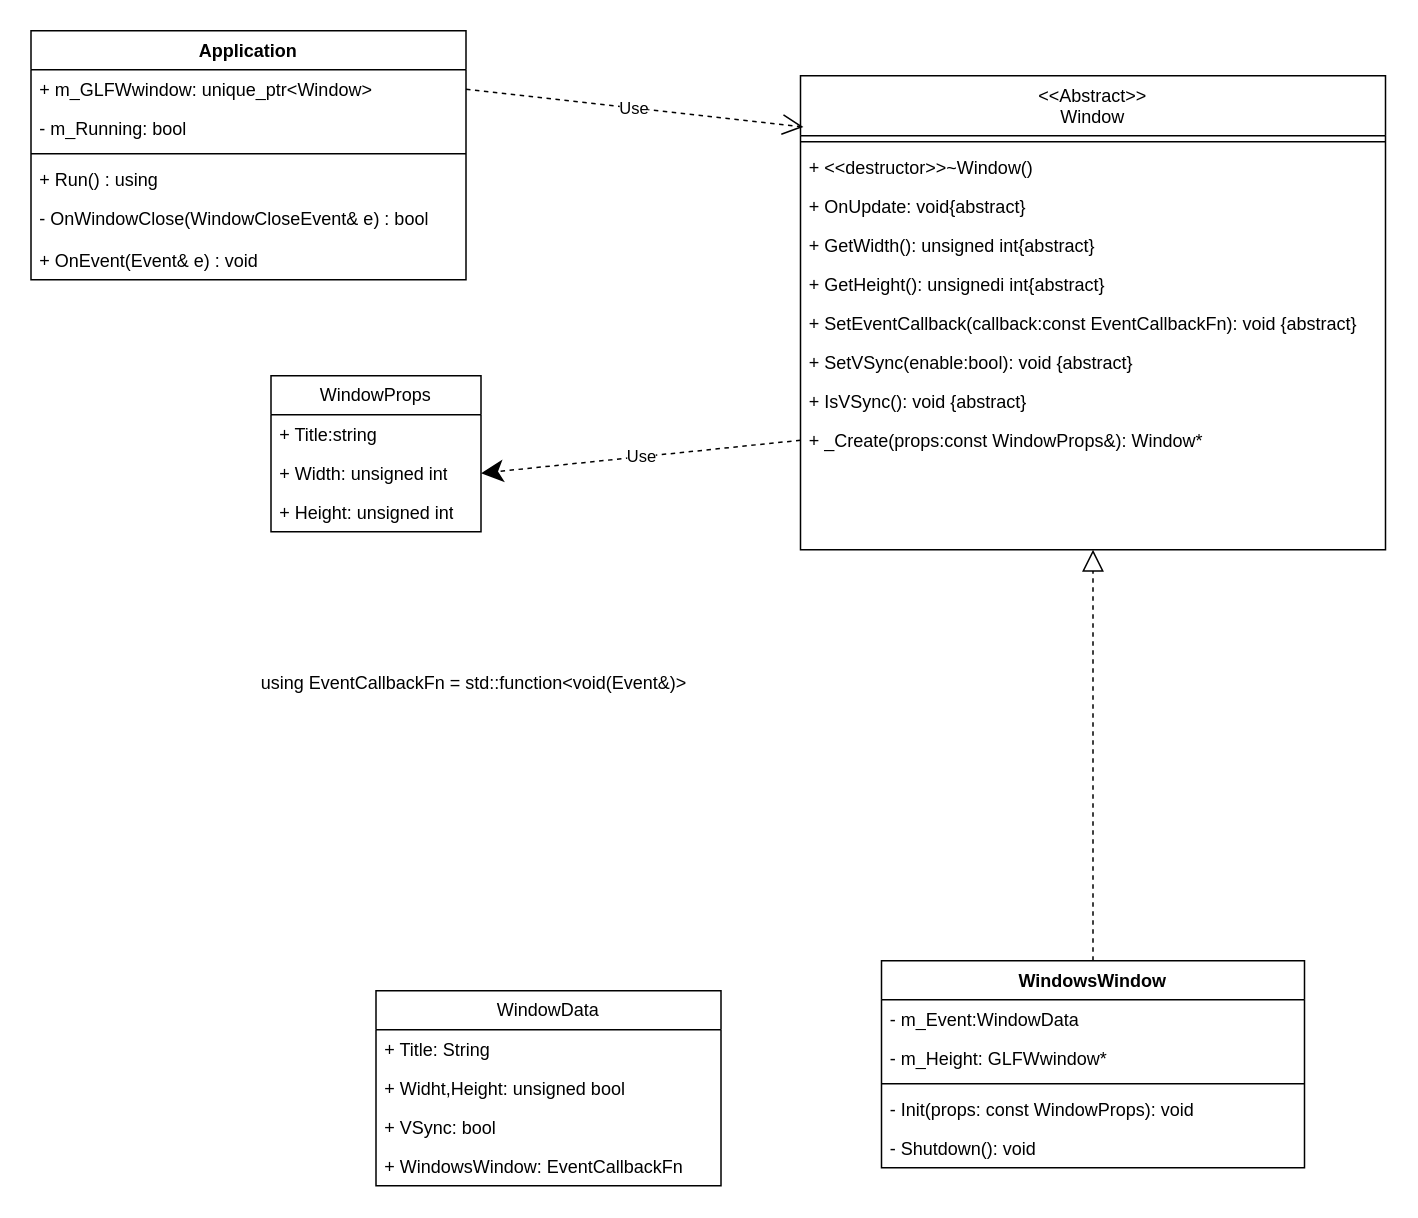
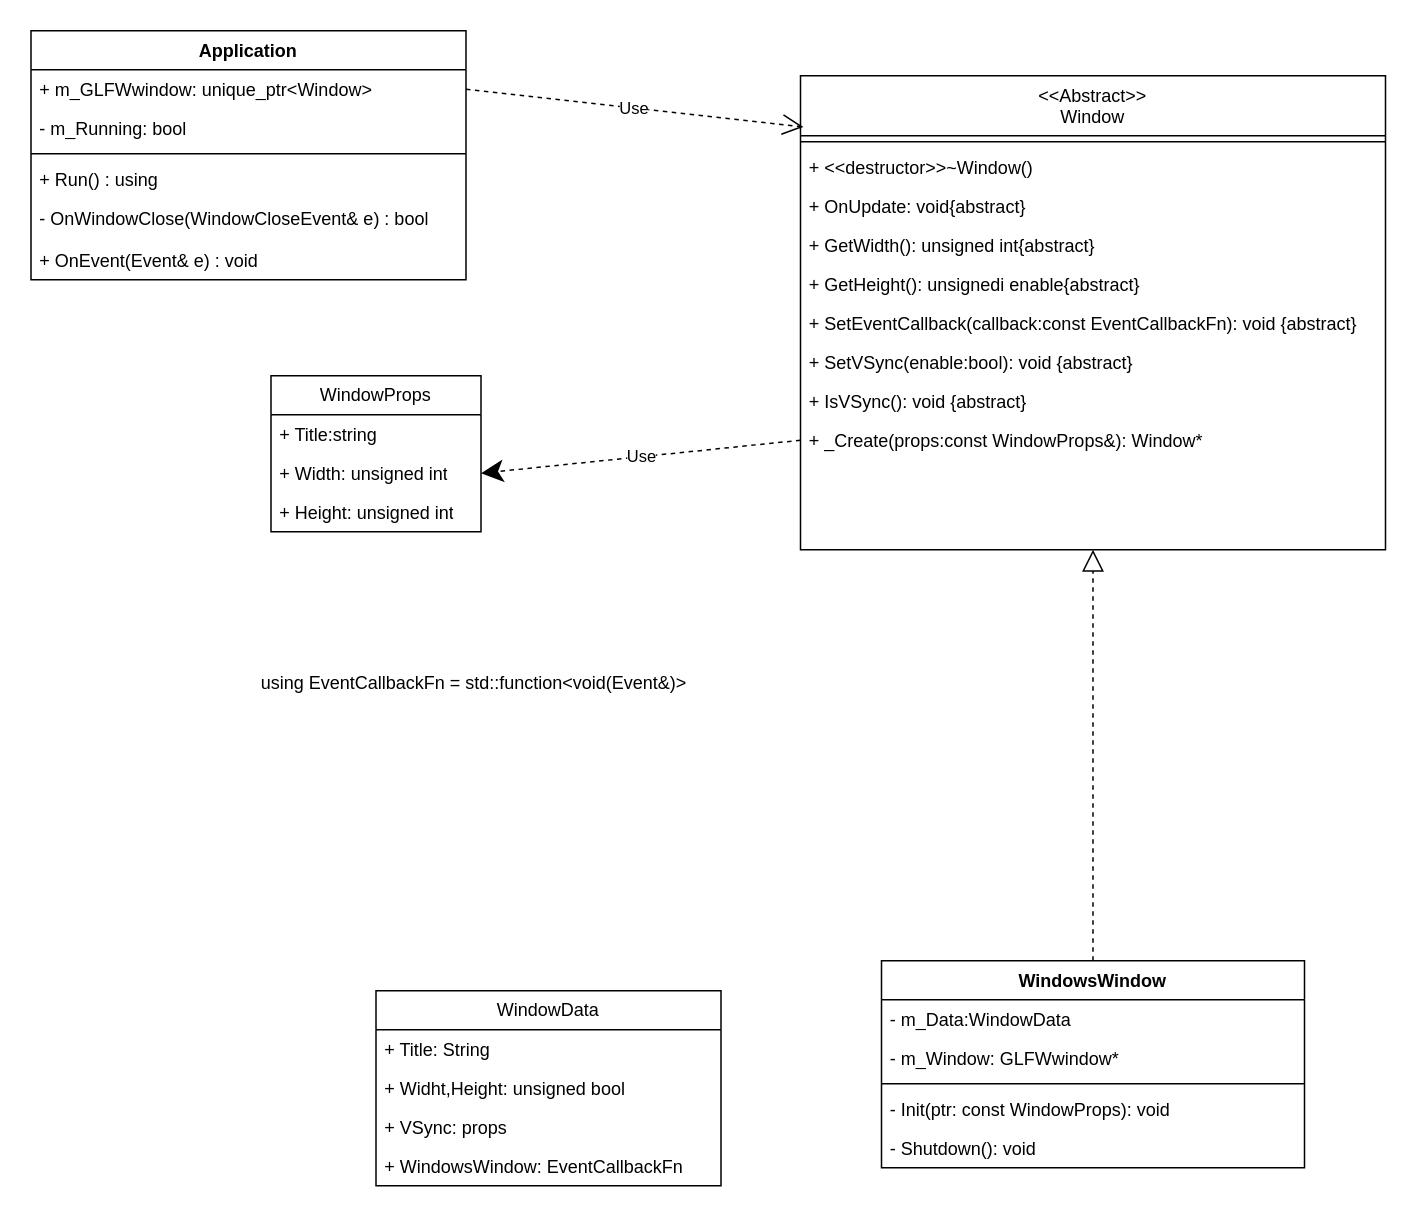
node "+ GetHeight(): unsignedi int{abstract}": label "+ GetHeight(): unsignedi int{abstract}" -> "+ GetHeight(): unsignedi enable{abstract}"
node "- m_Event:WindowData": label "- m_Event:WindowData" -> "- m_Data:WindowData"
node "- m_Height: GLFWwindow*": label "- m_Height: GLFWwindow*" -> "- m_Window: GLFWwindow*"
node "- Init(props: const WindowProps): void": label "- Init(props: const WindowProps): void" -> "- Init(ptr: const WindowProps): void"
node "+ VSync: bool": label "+ VSync: bool" -> "+ VSync: props"
